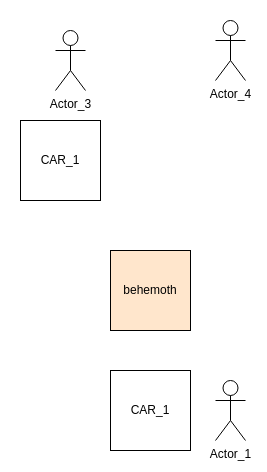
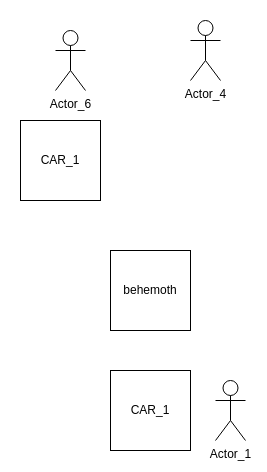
node "Actor_4": moved (231, 51) -> (206, 51)
node "Actor_3": label "Actor_3" -> "Actor_6"
node "behemoth": fillcolor #ffe6cc -> #ffffff
